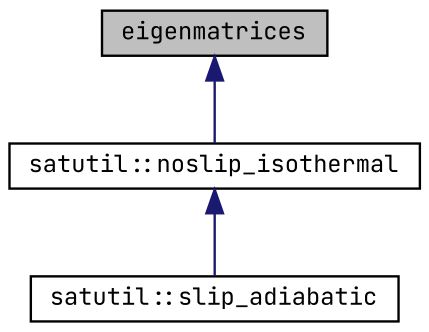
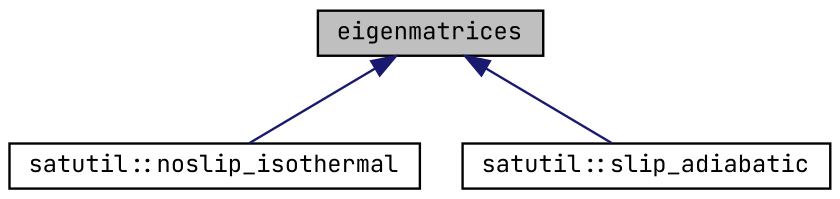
edge "satutil::slip_adiabatic" -> "satutil::noslip_isothermal": now "satutil::slip_adiabatic" -> "eigenmatrices"
